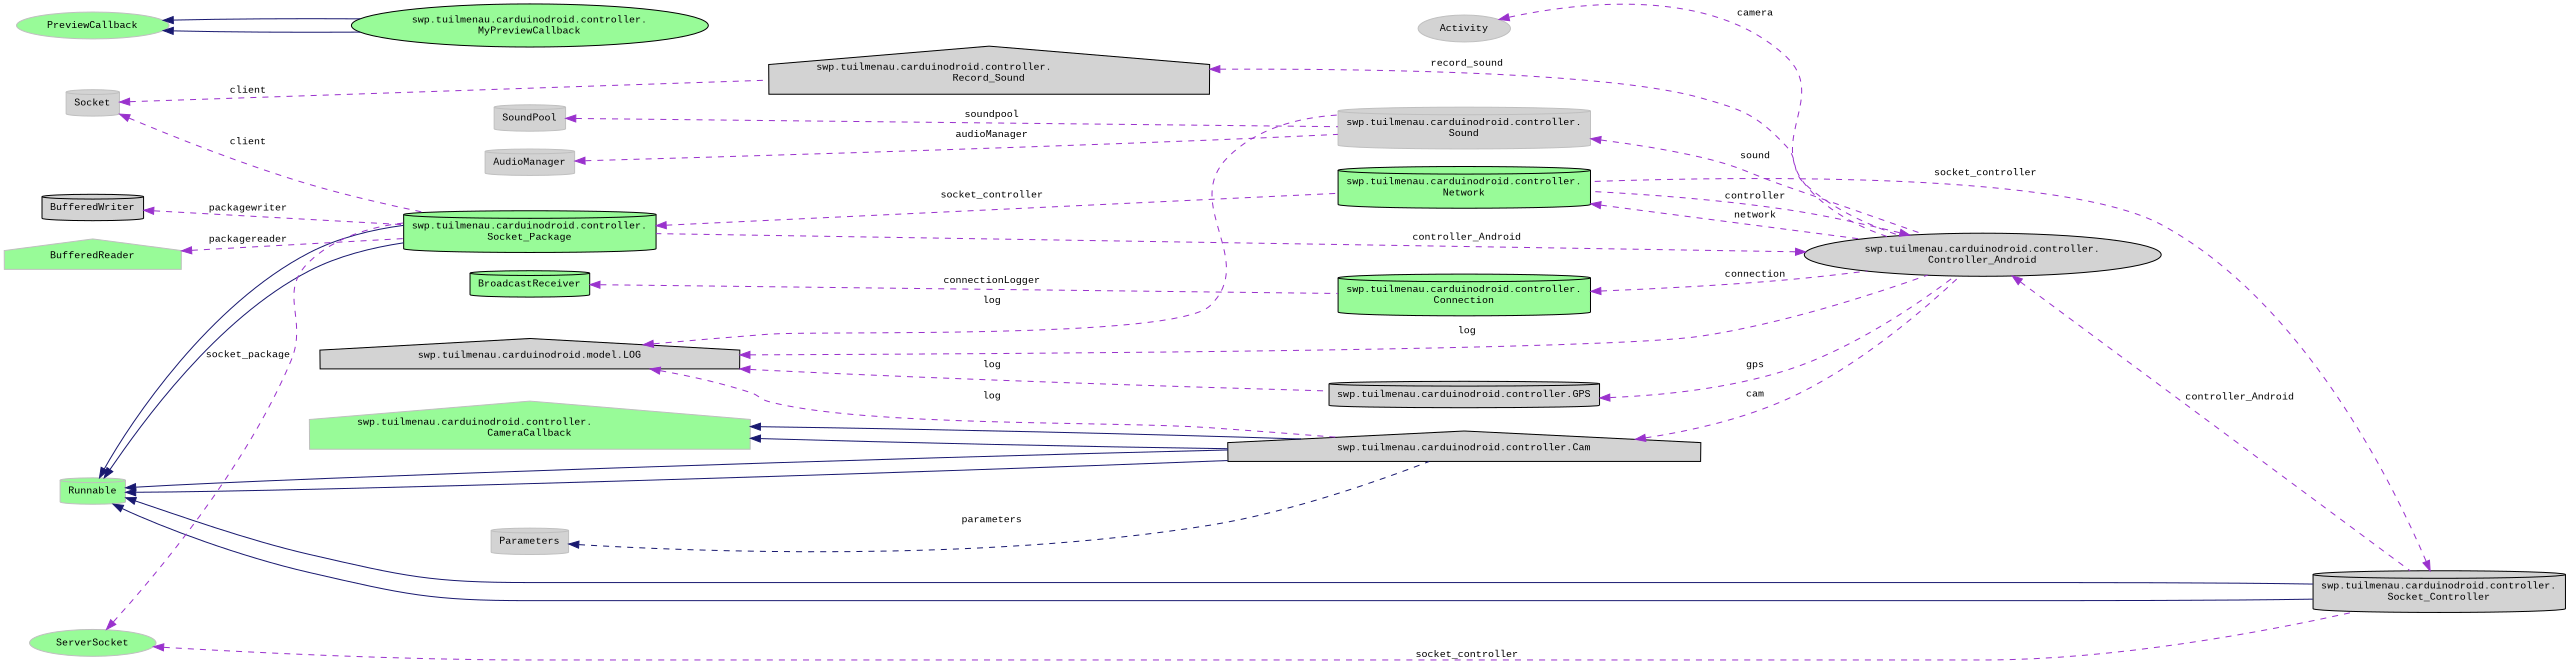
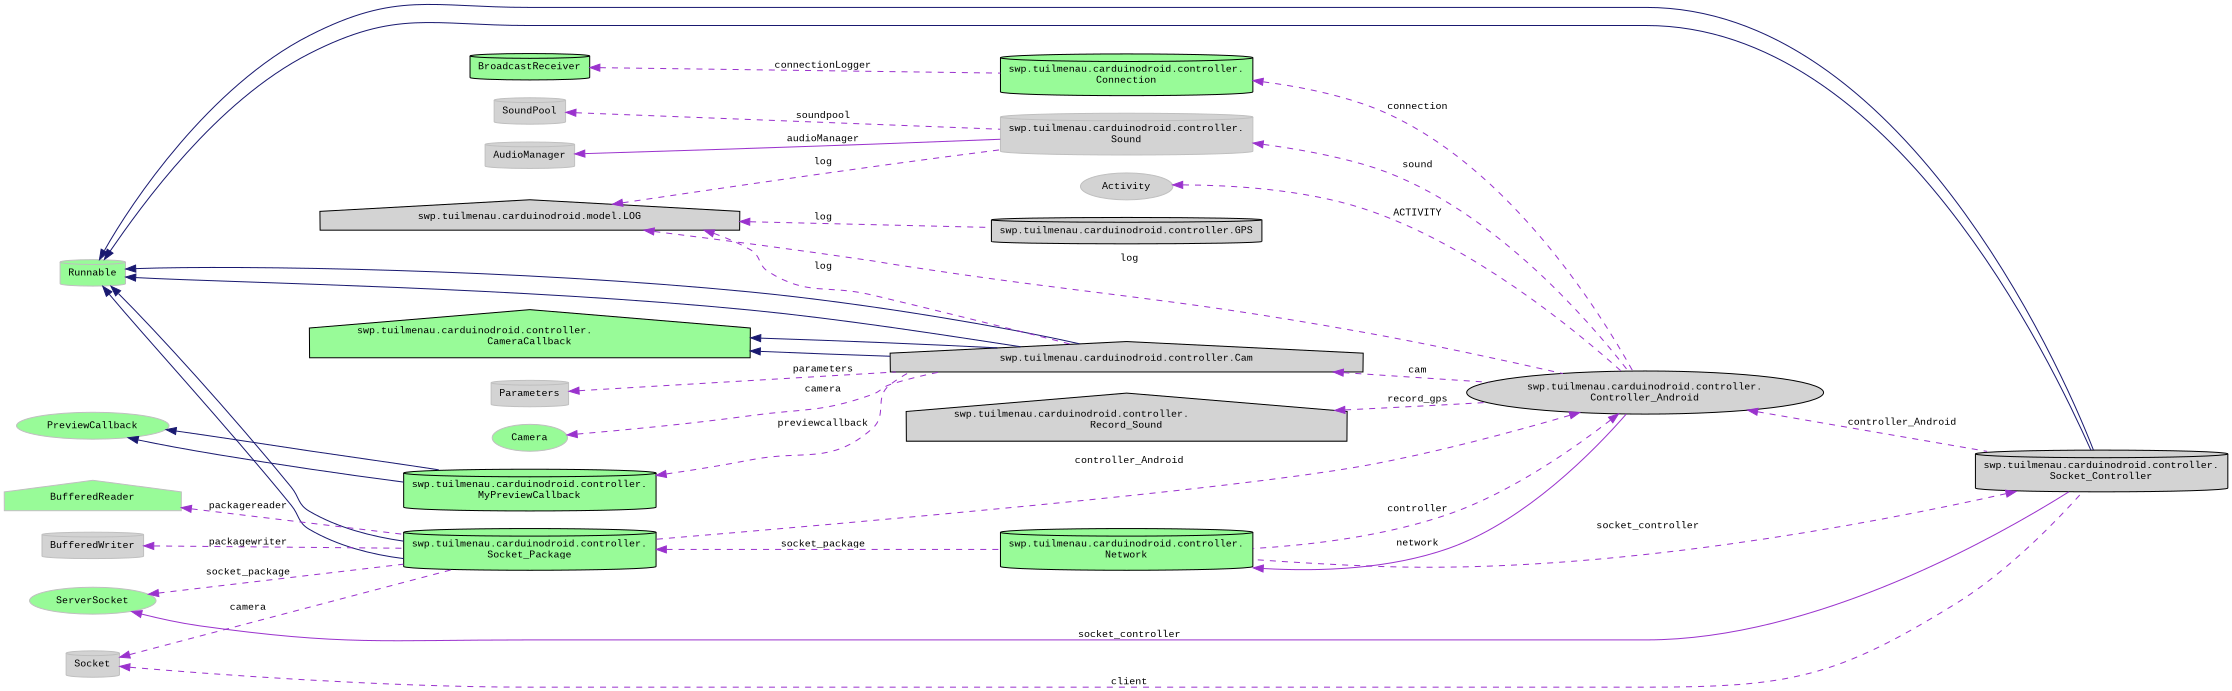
edge "swp.tuilmenau.carduinodroid.controller. Controller_Android" -> "Activity": label " camera" -> " ACTIVITY"
node "swp.tuilmenau.carduinodroid.controller. MyPreviewCallback": shape ellipse -> cylinder
edge "swp.tuilmenau.carduinodroid.controller. Controller_Android" -> "swp.tuilmenau.carduinodroid.controller. Record_Sound": label " record_sound" -> " record_gps"
edge "swp.tuilmenau.carduinodroid.controller. Record_Sound" -> "Socket": now "swp.tuilmenau.carduinodroid.controller. Socket_Controller" -> "Socket"
edge "swp.tuilmenau.carduinodroid.controller. Socket_Package" -> "Socket": label " client" -> " camera"
edge "swp.tuilmenau.carduinodroid.controller. Sound" -> "AudioManager": style dashed -> solid
edge "swp.tuilmenau.carduinodroid.controller. Network" -> "swp.tuilmenau.carduinodroid.controller. Socket_Package": label " socket_controller" -> " socket_package"
node "BufferedWriter": color black -> grey75
edge "swp.tuilmenau.carduinodroid.controller. Controller_Android" -> "swp.tuilmenau.carduinodroid.controller. Network": style dashed -> solid
edge "swp.tuilmenau.carduinodroid.controller. Controller_Android" -> "swp.tuilmenau.carduinodroid.controller.GPS": removed, label "gps"
node "swp.tuilmenau.carduinodroid.controller. CameraCallback": color grey75 -> black
node "Camera": added
edge "swp.tuilmenau.carduinodroid.controller.Cam" -> "swp.tuilmenau.carduinodroid.controller. MyPreviewCallback": added, label "previewcallback"
edge "swp.tuilmenau.carduinodroid.controller.Cam" -> "Parameters": color midnightblue -> darkorchid3
edge "swp.tuilmenau.carduinodroid.controller. Socket_Controller" -> "ServerSocket": style dashed -> solid
